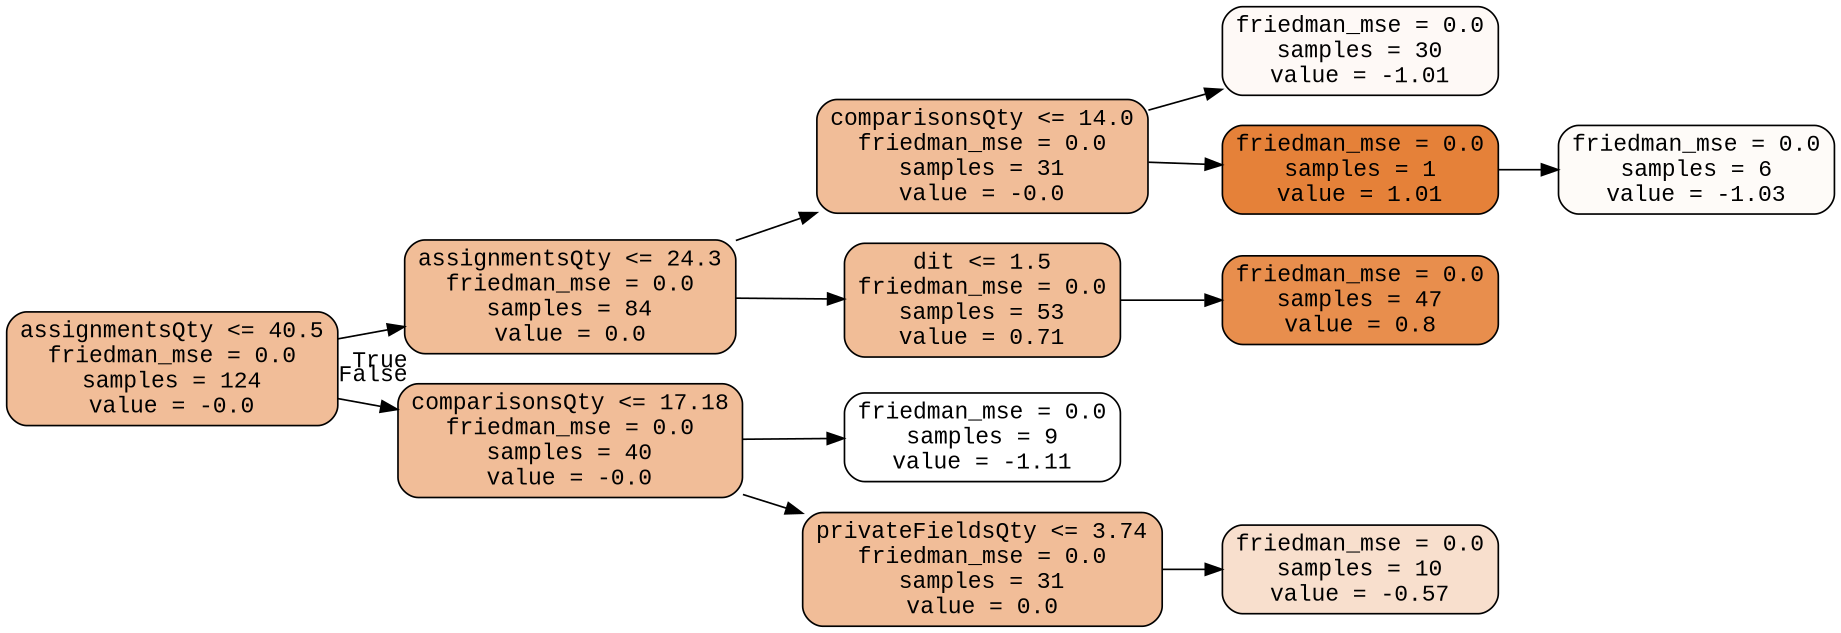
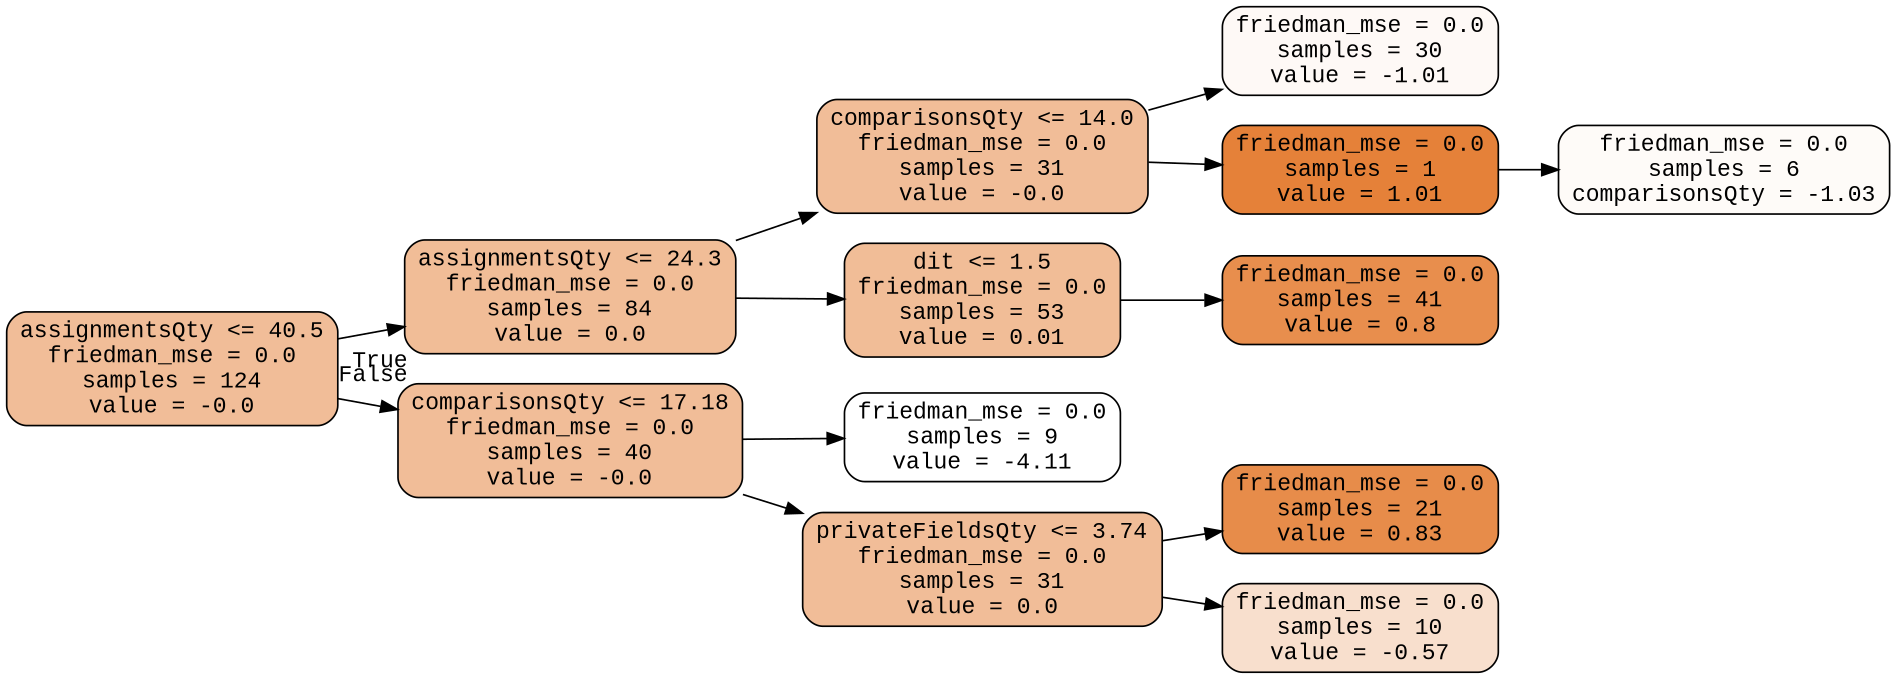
node "friedman_mse = 0.0 samples = 6 value = -1.03": label "friedman_mse = 0.0 samples = 6 value = -1.03" -> "friedman_mse = 0.0 samples = 6 comparisonsQty = -1.03"
node "dit <= 1.5 friedman_mse = 0.0 samples = 53 value = 0.71": label "dit <= 1.5 friedman_mse = 0.0 samples = 53 value = 0.71" -> "dit <= 1.5 friedman_mse = 0.0 samples = 53 value = 0.01"
node "friedman_mse = 0.0 samples = 47 value = 0.8": label "friedman_mse = 0.0 samples = 47 value = 0.8" -> "friedman_mse = 0.0 samples = 41 value = 0.8"
node "friedman_mse = 0.0 samples = 9 value = -1.11": label "friedman_mse = 0.0 samples = 9 value = -1.11" -> "friedman_mse = 0.0 samples = 9 value = -4.11"
node "friedman_mse = 0.0 samples = 21 value = 0.83": added
